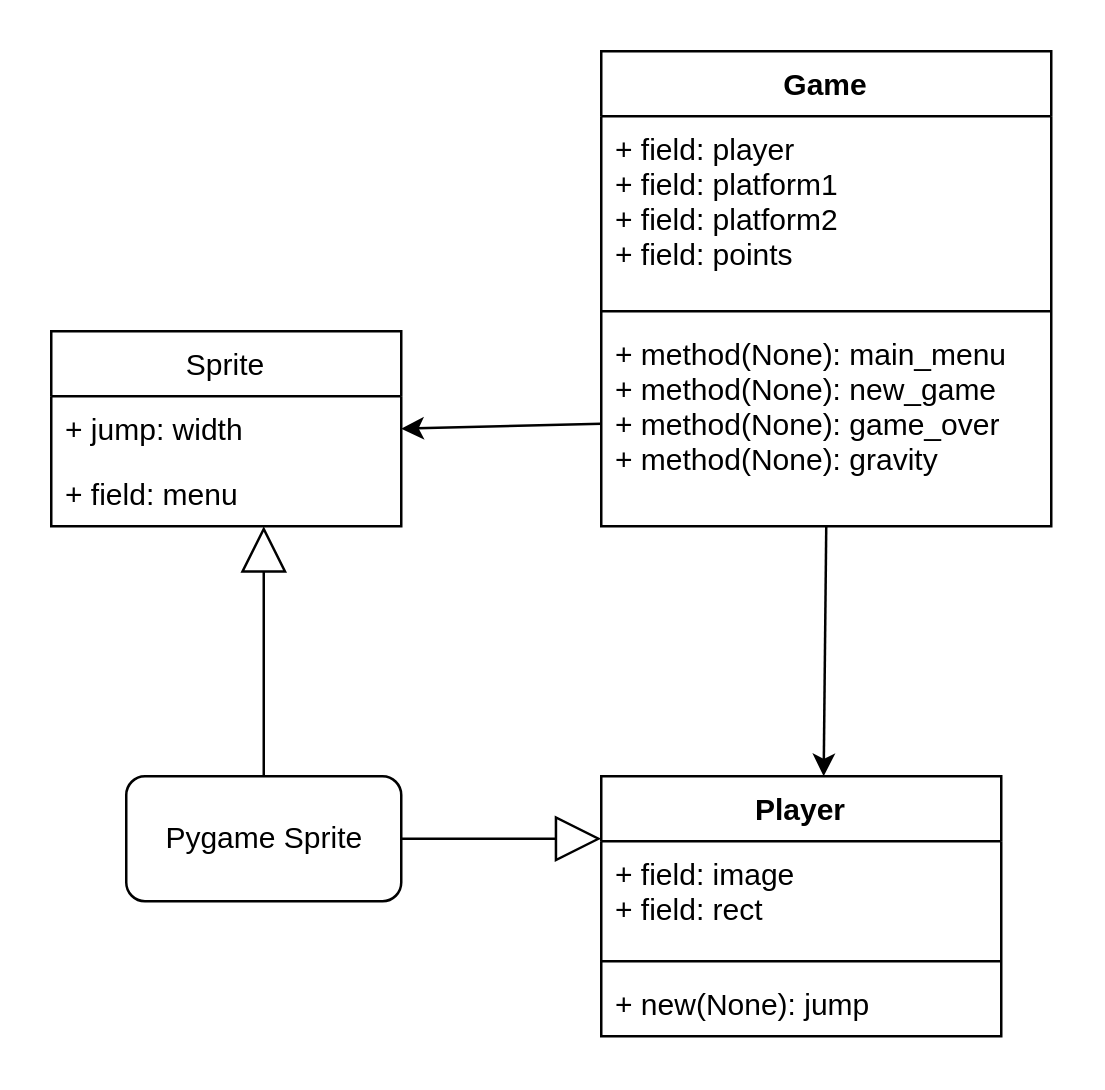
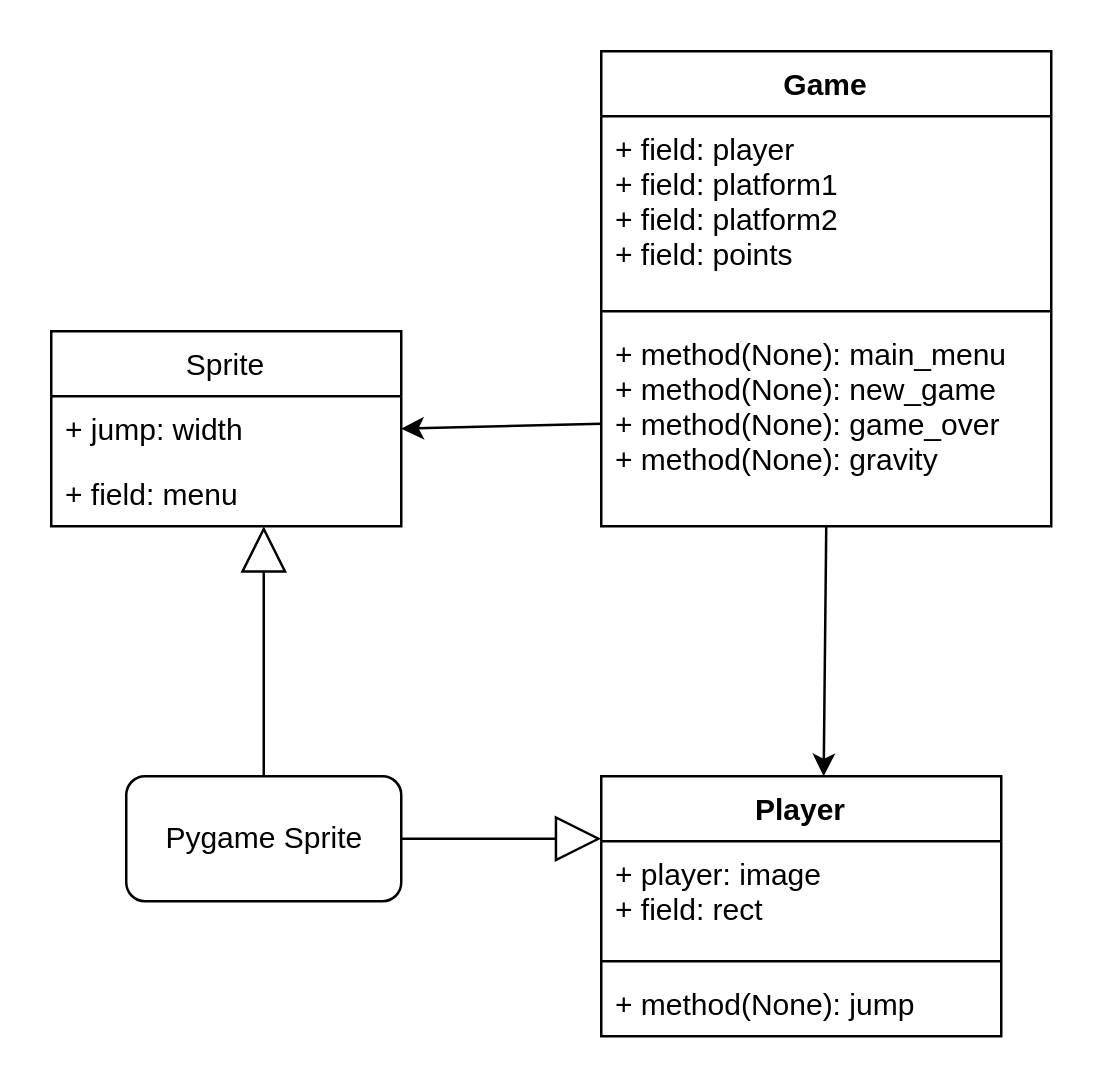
node "+ field: image + field: rect": label "+ field: image + field: rect" -> "+ player: image + field: rect"
node "+ new(None): jump": label "+ new(None): jump" -> "+ method(None): jump"
